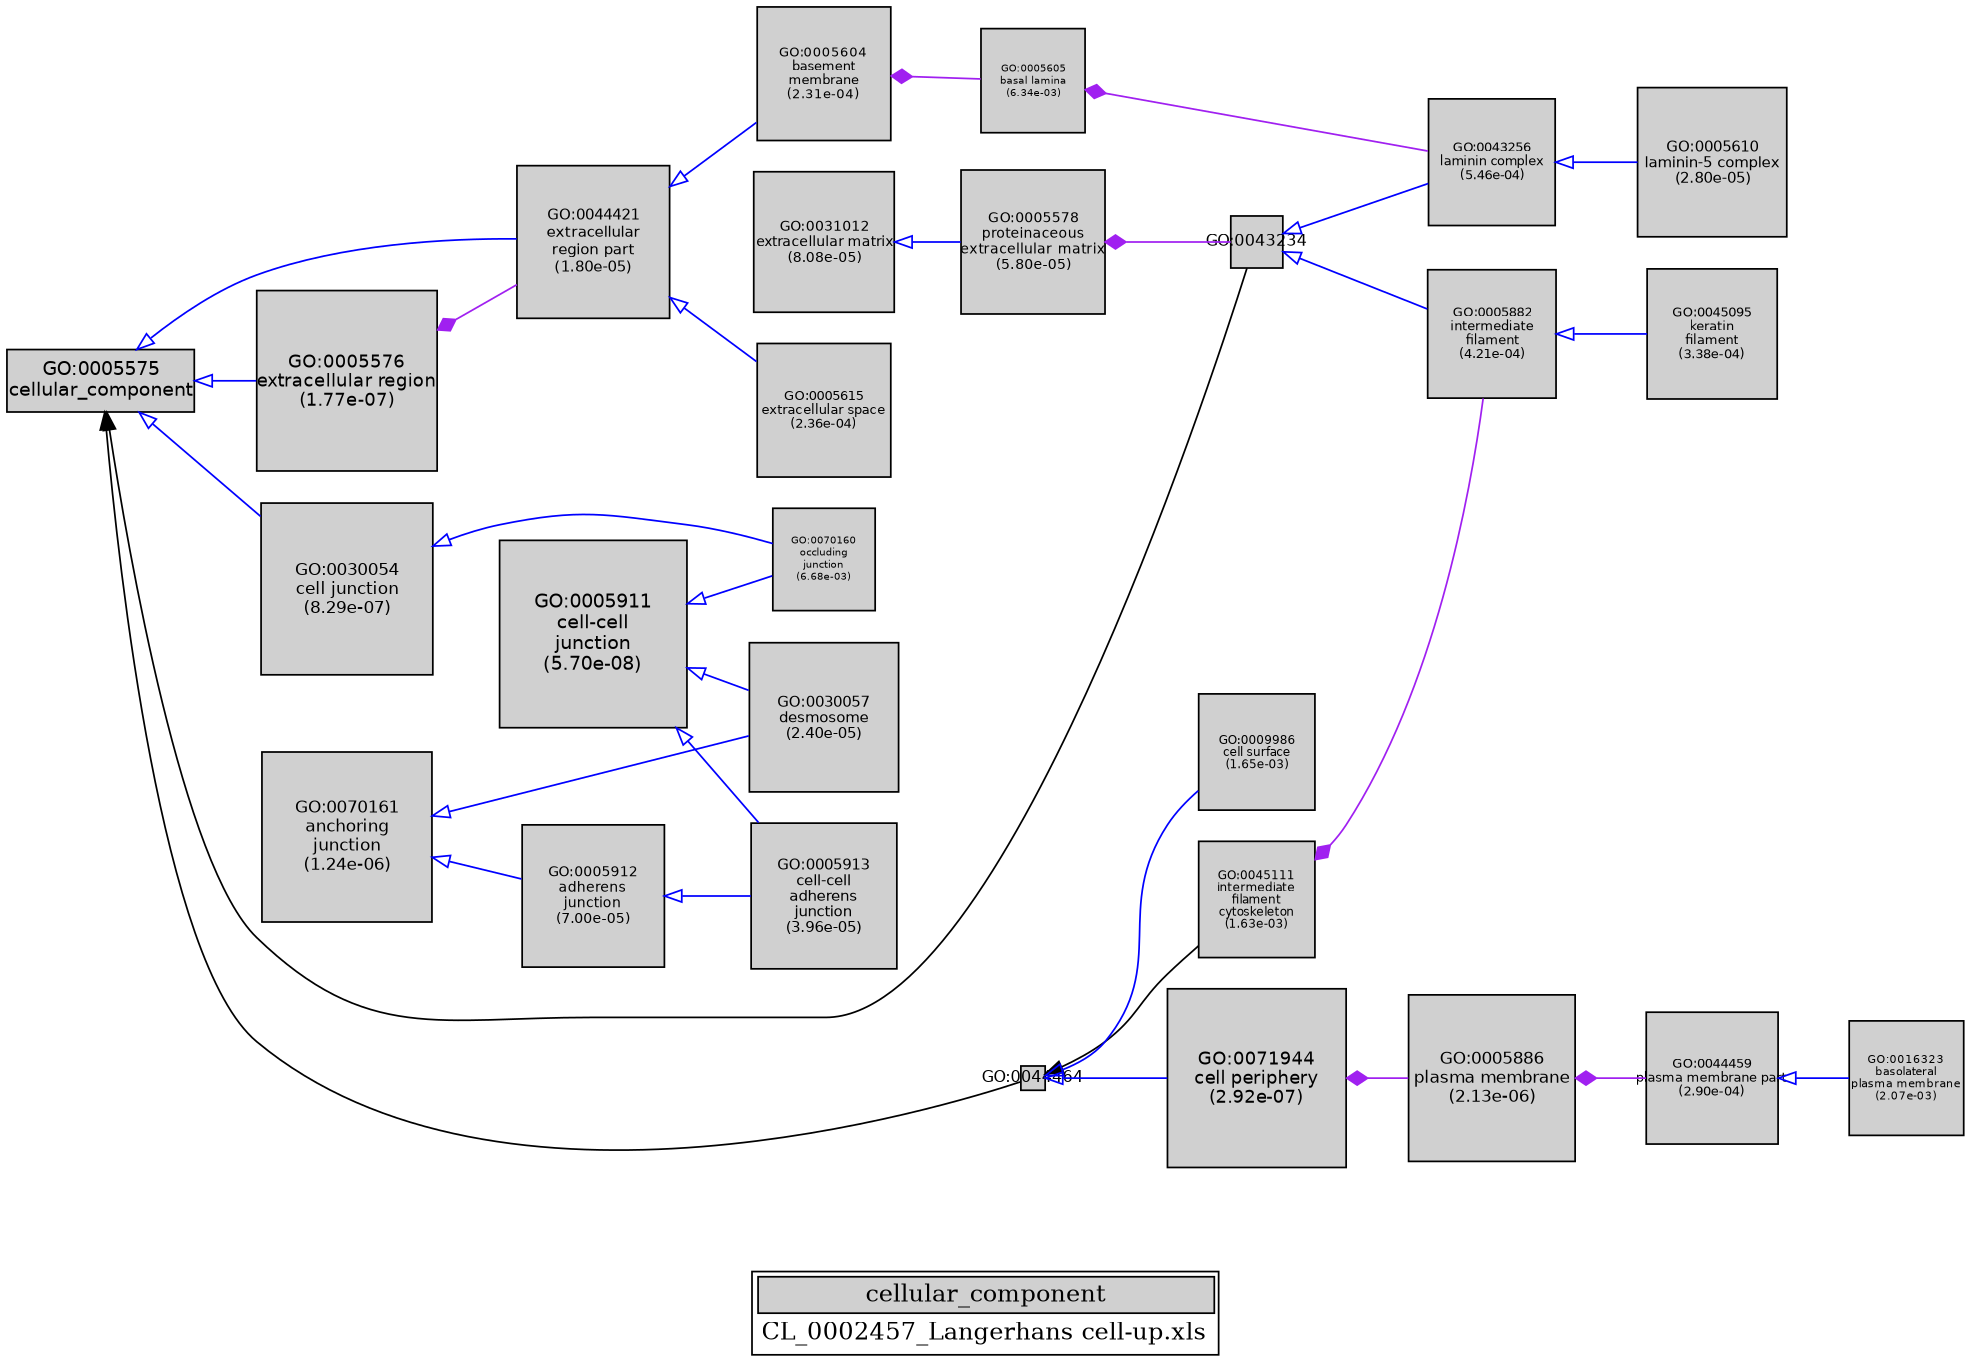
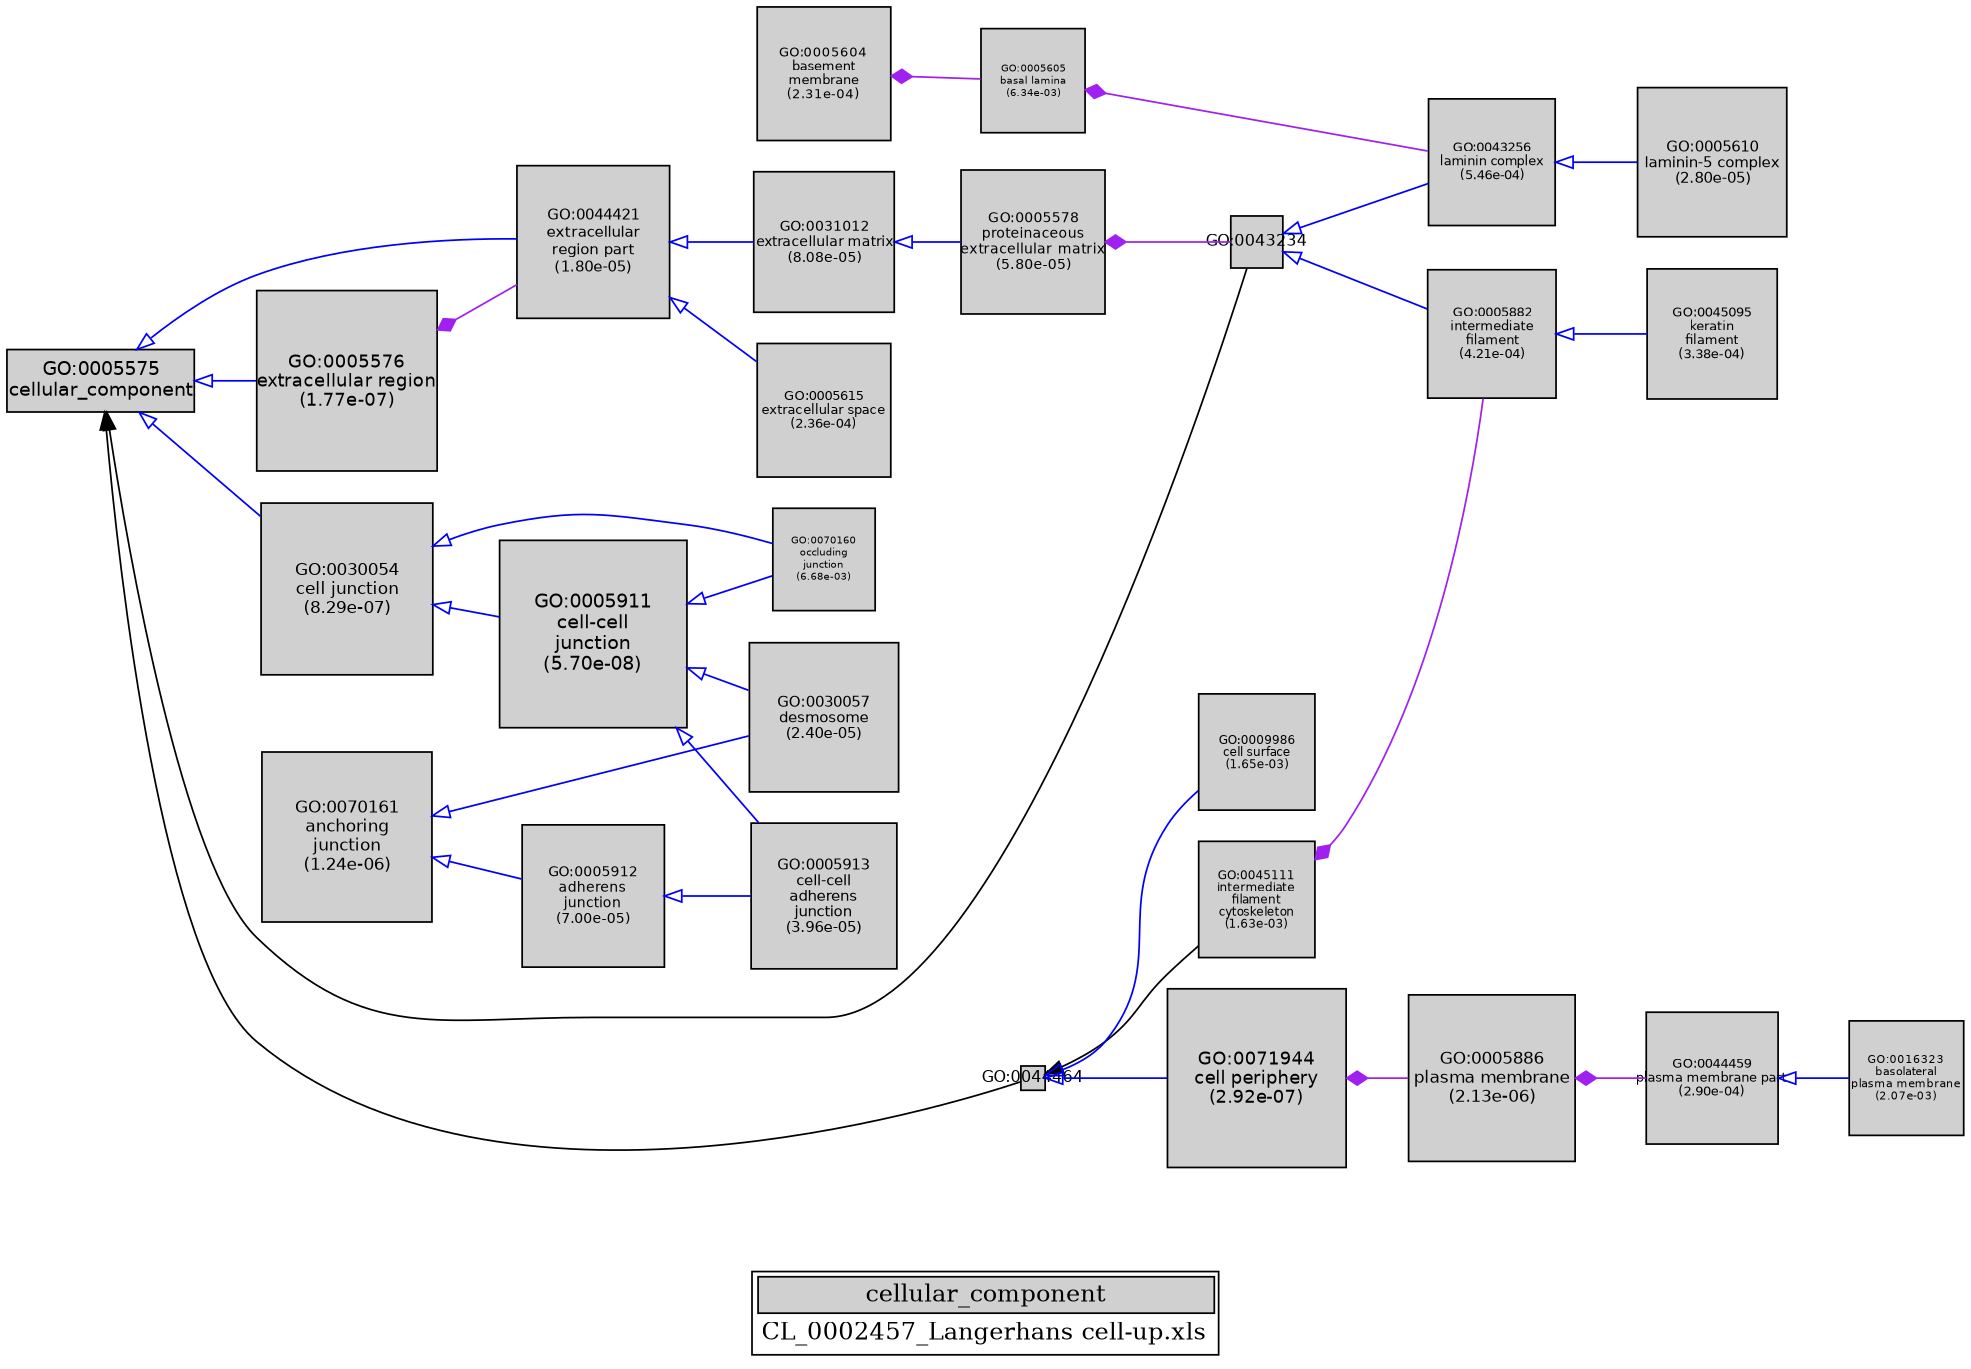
edge "GO:0005604" -> "GO:0044421": now "GO:0031012" -> "GO:0044421"
edge "GO:0005911" -> "GO:0030054": added
